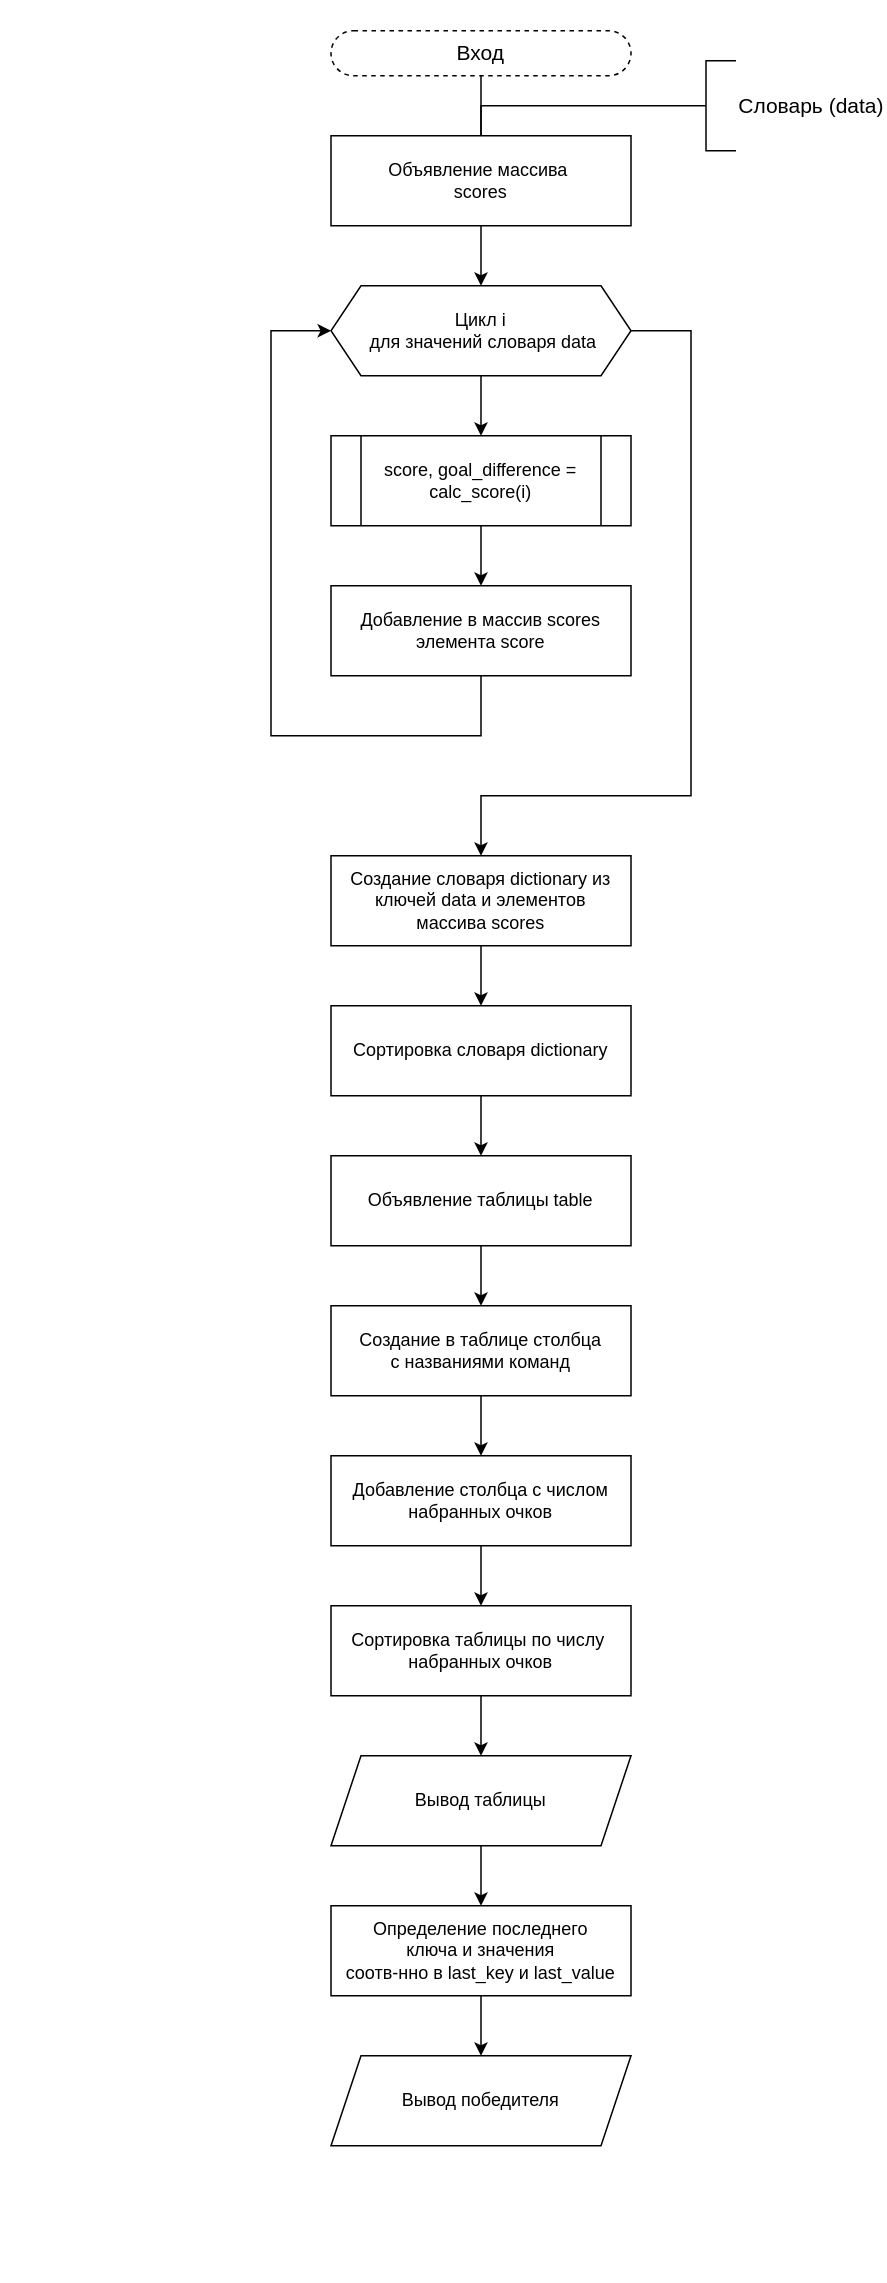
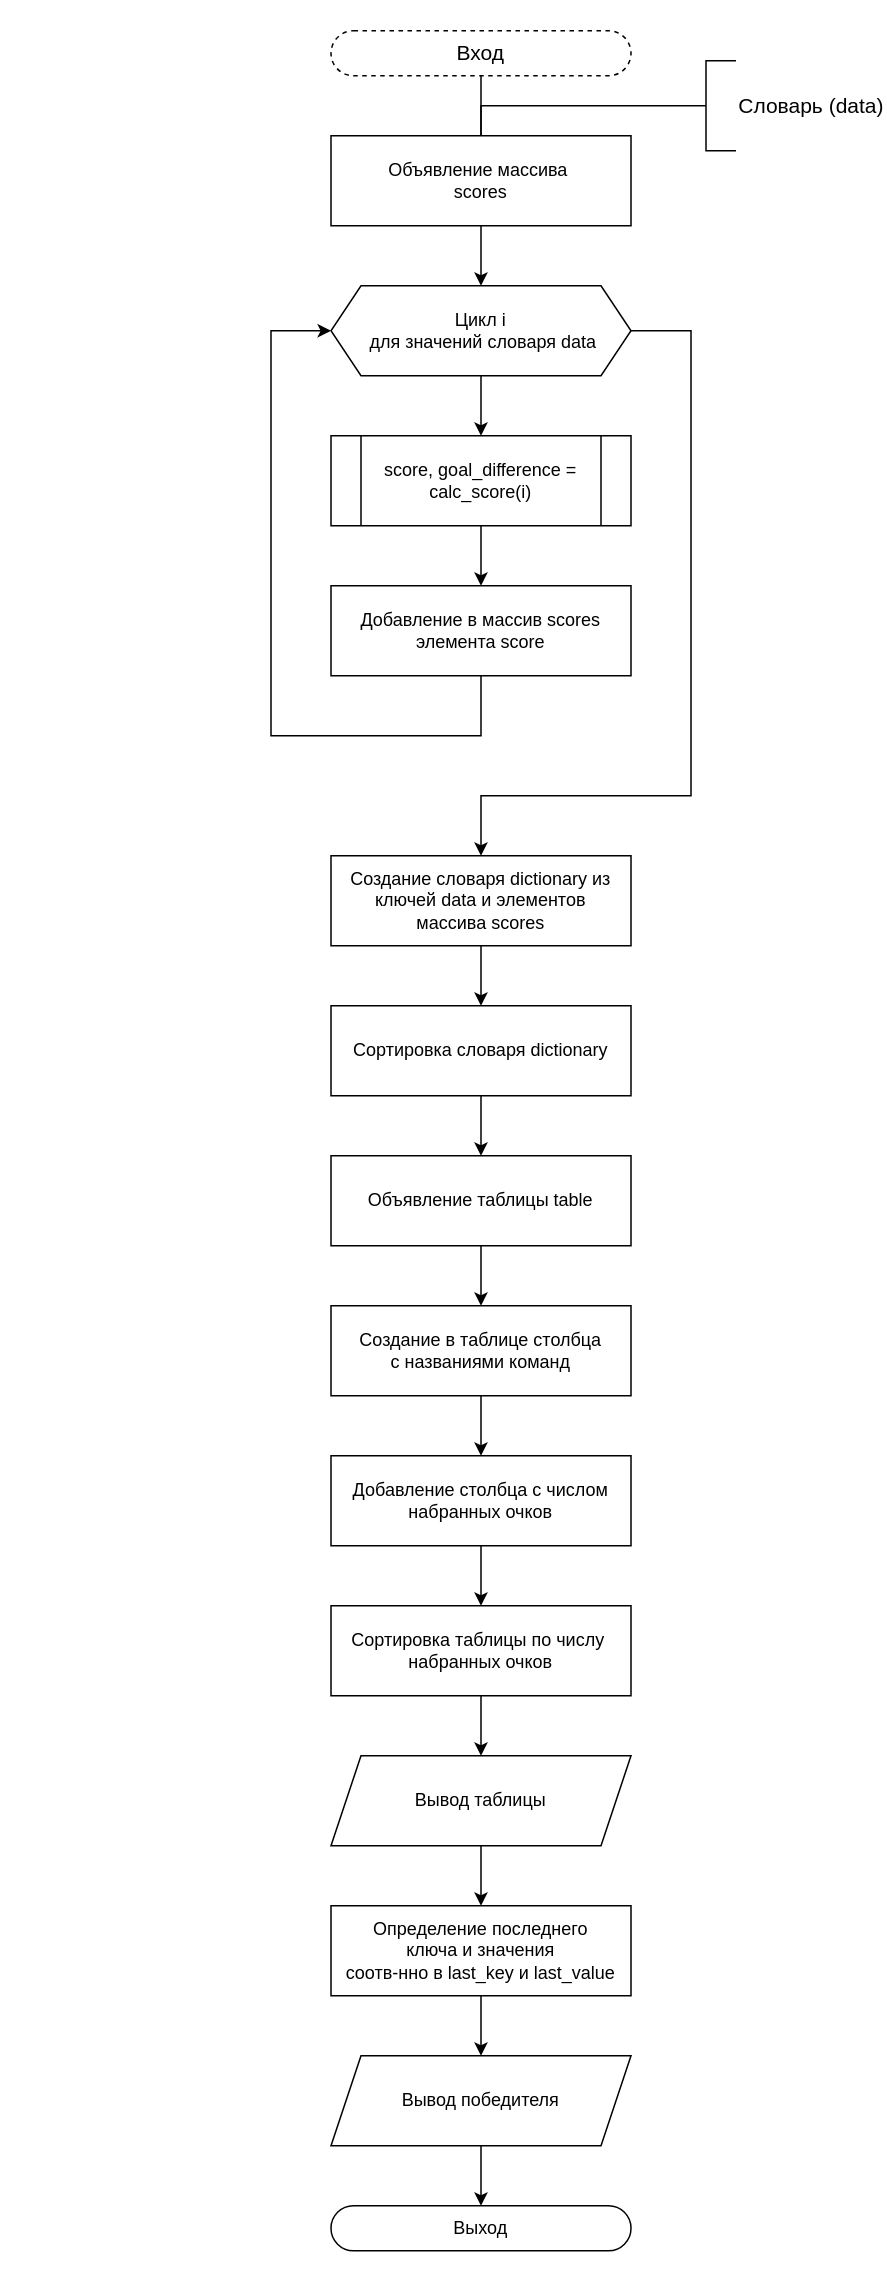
edge "Вывод победителя" -> "Выход": added
node "Выход": added
